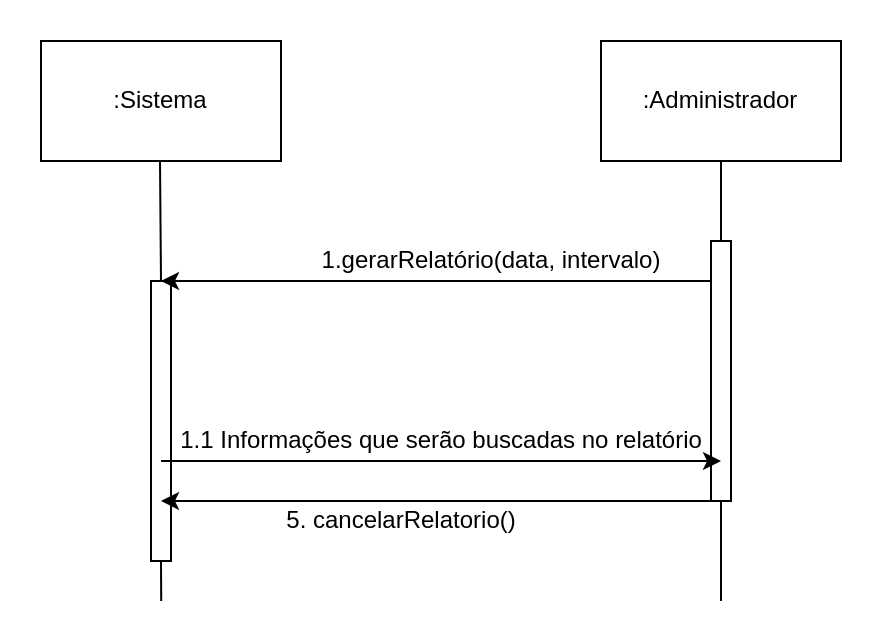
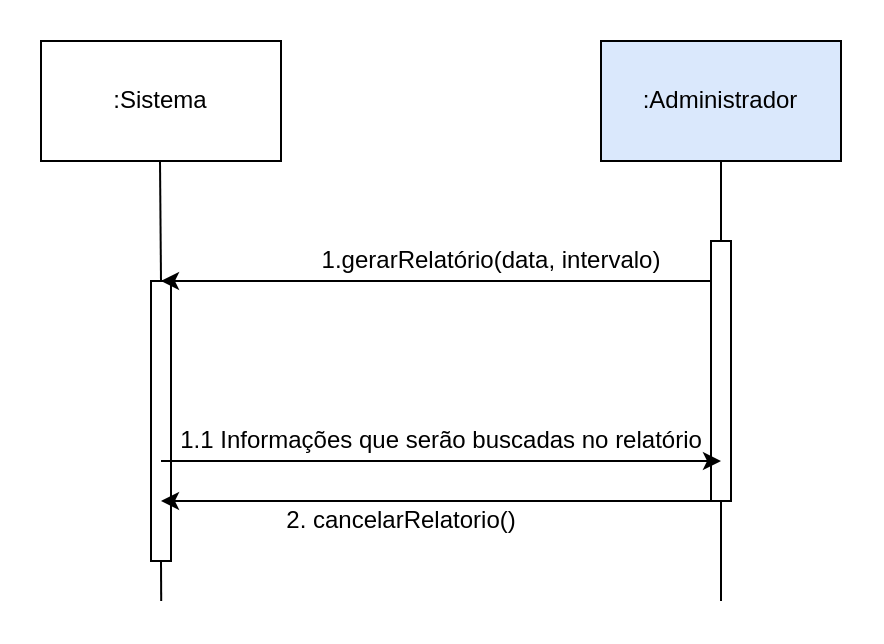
node ":Administrador": fillcolor #ffffff -> #dae8fc
node "5. cancelarRelatorio()": label "5. cancelarRelatorio()" -> "2. cancelarRelatorio()"
